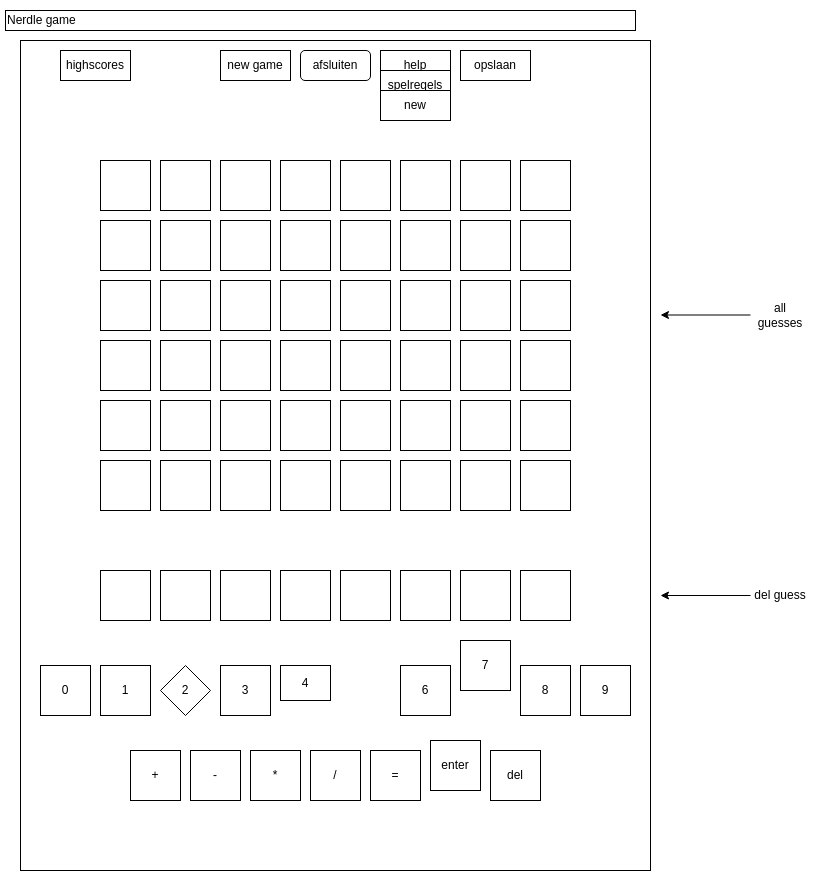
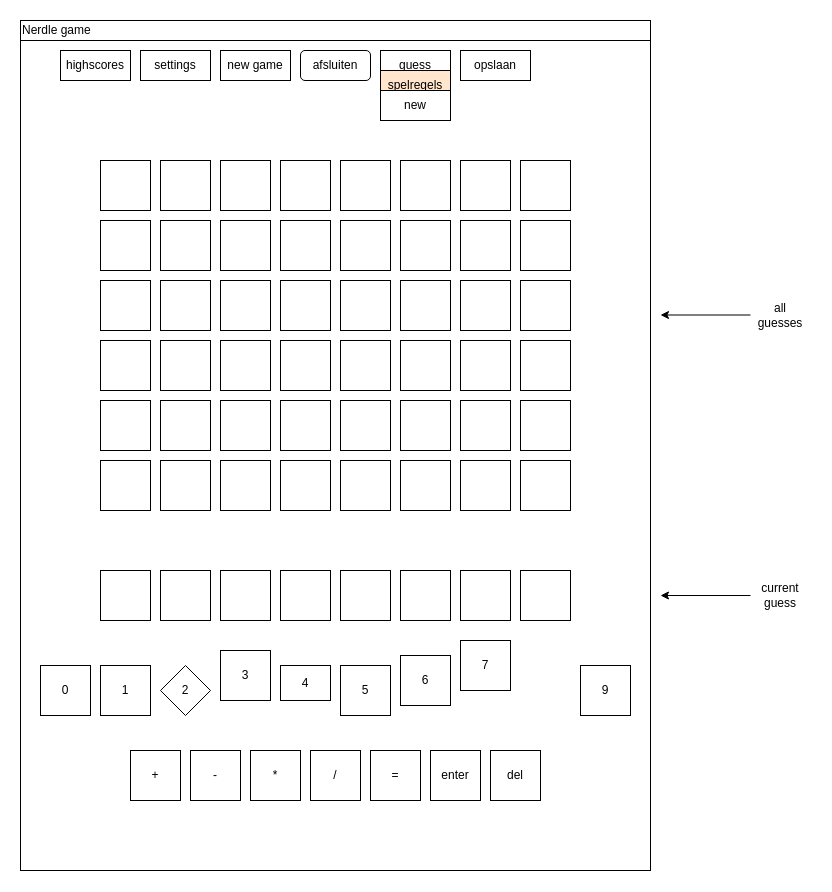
node "Nerdle game": moved (321, 21) -> (336, 31)
node "settings": added
node "help": label "help" -> "guess"
node "spelregels": fillcolor #ffffff -> #ffe6cc
node "del guess": label "del guess" -> "current guess"
node "3": moved (246, 691) -> (246, 676)
node "5": added
node "6": moved (426, 691) -> (426, 681)
node "8": removed
node "enter": moved (456, 766) -> (456, 776)
